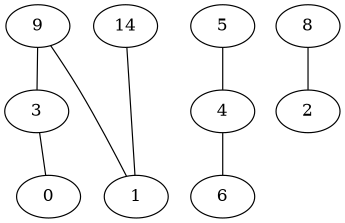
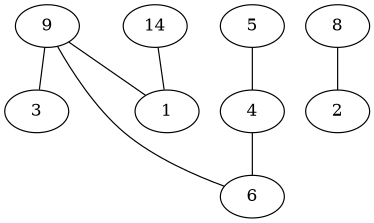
edge "9" -- "6": added
node "0": removed
